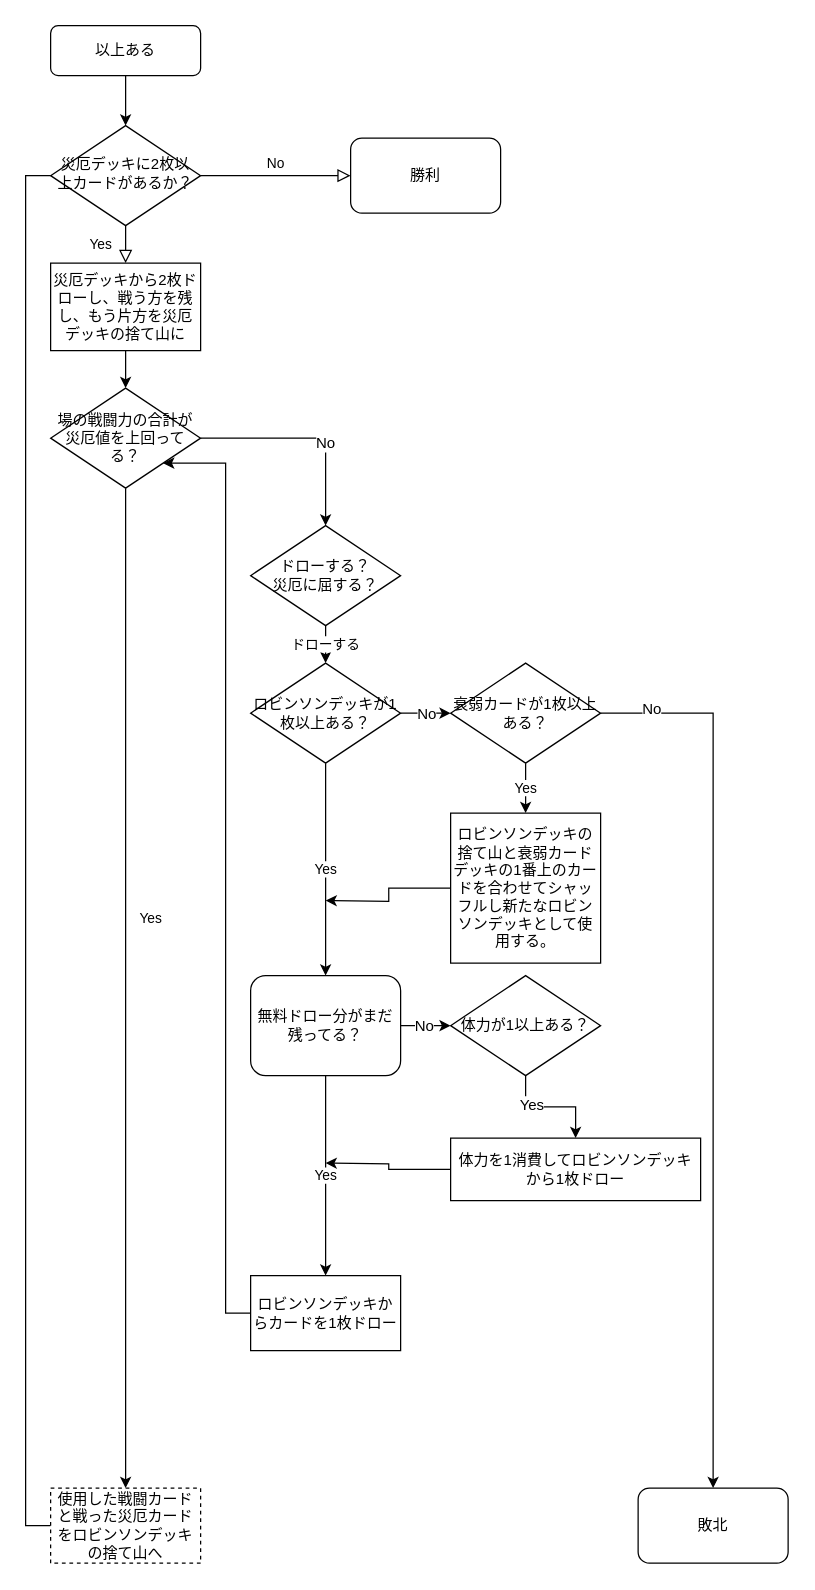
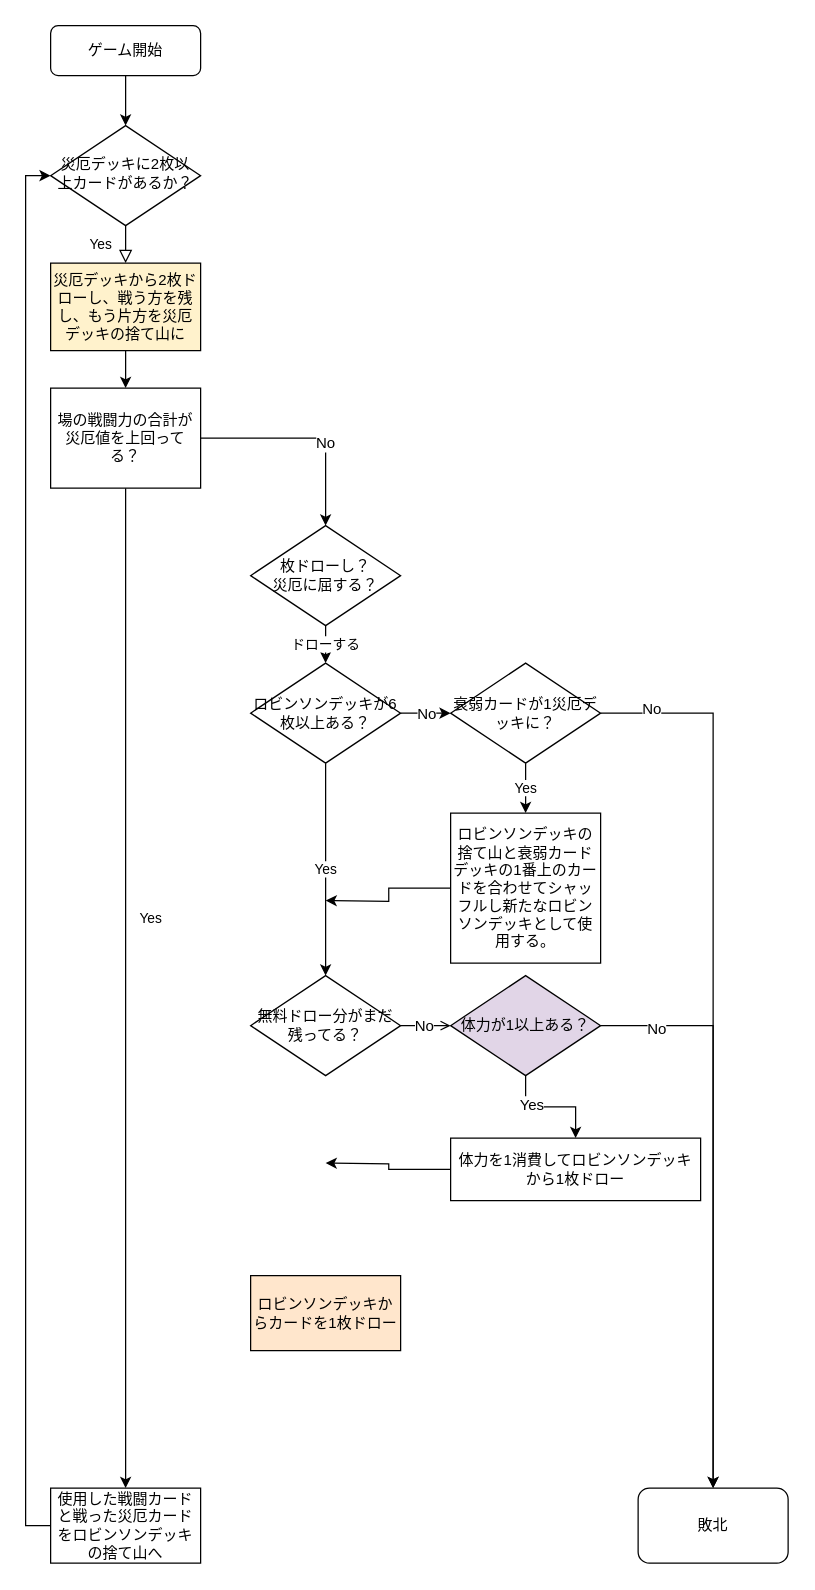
node "以上ある": label "以上ある" -> "ゲーム開始"
edge "災厄デッキに2枚以上カードがあるか？" -- "使用した戦闘カードと戦った災厄カードをロビンソンデッキの捨て山へ": arrowhead none -> classic
edge "災厄デッキに2枚以上カードがあるか？" -> "勝利": removed, label "No"
node "勝利": removed
node "災厄デッキから2枚ドローし、戦う方を残し、もう片方を災厄デッキの捨て山に": fillcolor #ffffff -> #fff2cc
node "場の戦闘力の合計が災厄値を上回ってる？": shape diamond -> rectangle
node "ドローする？ 災厄に屈する？": label "ドローする？ 災厄に屈する？" -> "枚ドローし？ 災厄に屈する？"
node "ロビンソンデッキが1枚以上ある？": label "ロビンソンデッキが1枚以上ある？" -> "ロビンソンデッキが6枚以上ある？"
node "衰弱カードが1枚以上ある？": label "衰弱カードが1枚以上ある？" -> "衰弱カードが1災厄デッキに？"
edge "ロビンソンデッキからカードを1枚ドロー" -> "場の戦闘力の合計が災厄値を上回ってる？": removed
node "無料ドロー分がまだ残ってる？": shape rounded rectangle -> diamond
edge "無料ドロー分がまだ残ってる？" -> "体力が1以上ある？": arrowhead classic -> open
node "体力が1以上ある？": fillcolor #ffffff -> #e1d5e7
edge "体力が1以上ある？" -> "敗北": added, label "No"
edge "無料ドロー分がまだ残ってる？" -> "ロビンソンデッキからカードを1枚ドロー": removed, label "Yes"
node "ロビンソンデッキからカードを1枚ドロー": fillcolor #ffffff -> #ffe6cc
node "使用した戦闘カードと戦った災厄カードをロビンソンデッキの捨て山へ": style dashed -> solid
